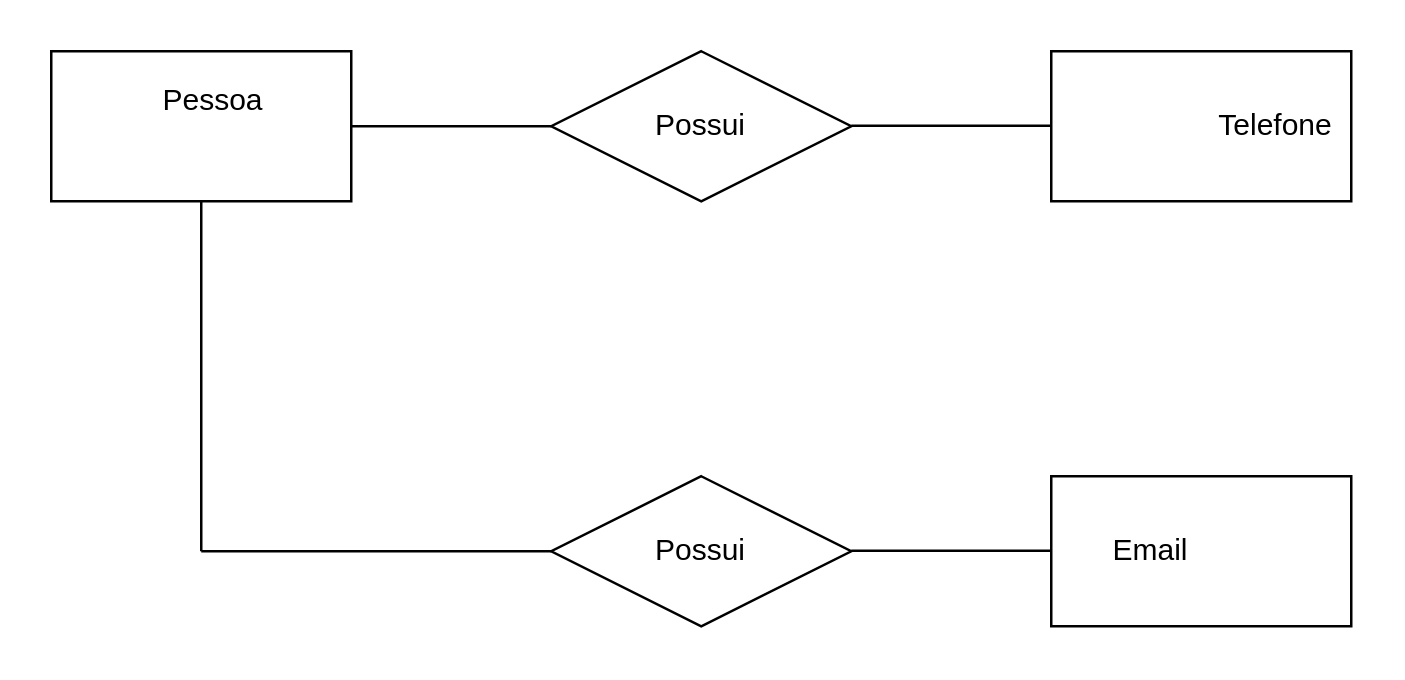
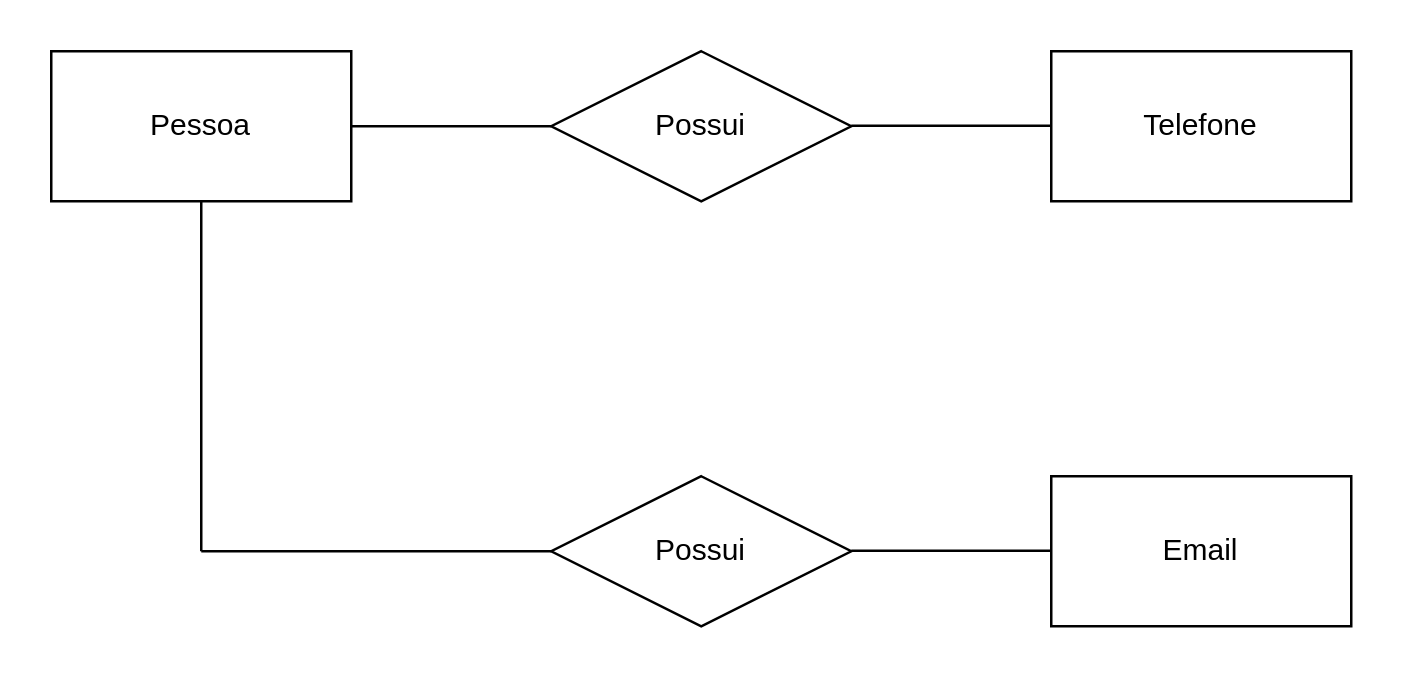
node "Pessoa": moved (214, 101) -> (201, 126)
node "Telefone": moved (1276, 126) -> (1201, 126)
node "Email": moved (1151, 551) -> (1201, 551)
